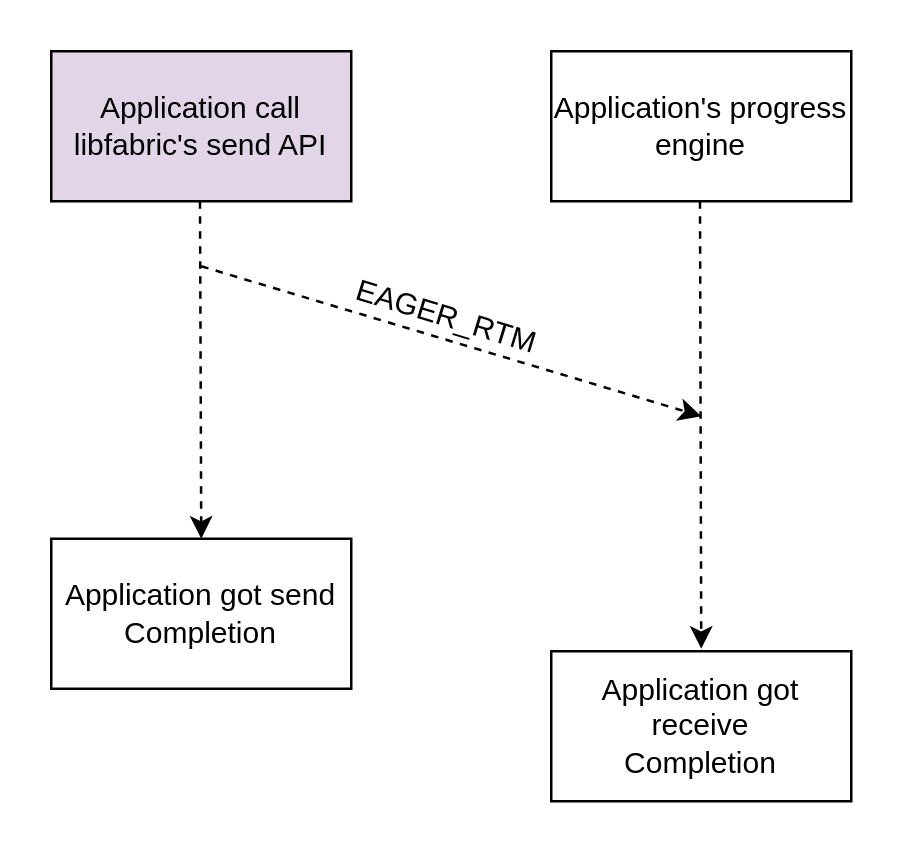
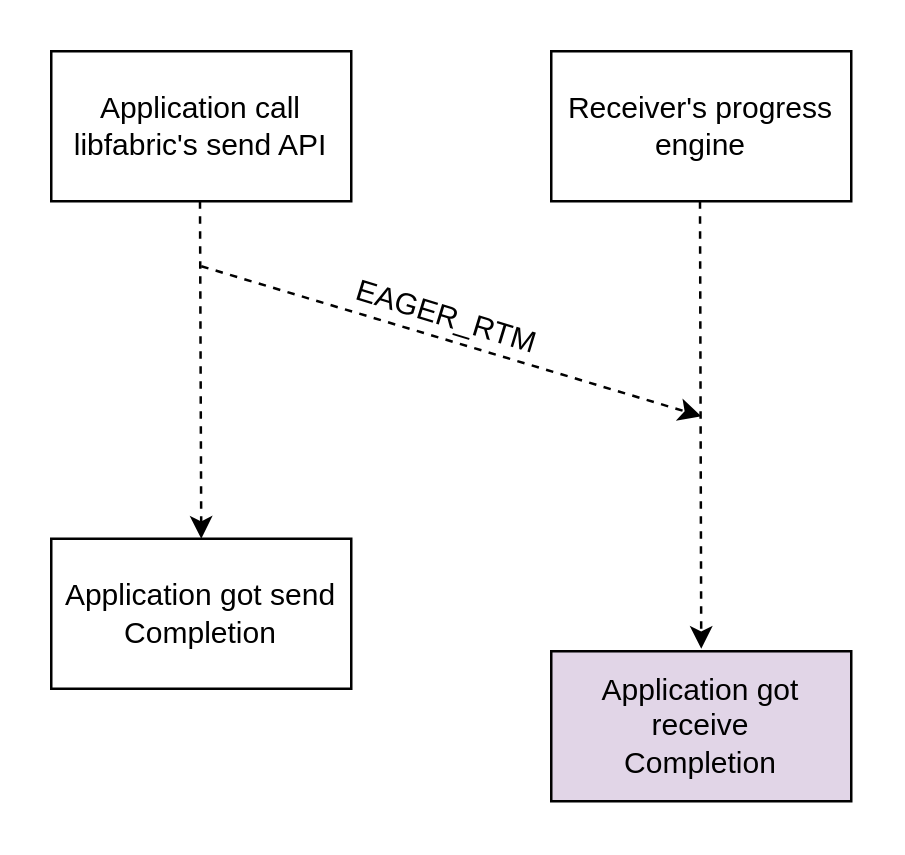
node "Application call libfabric's send API": fillcolor #e1d5e7 -> #ffffff
node "Application's progress engine": label "Application's progress engine" -> "Receiver's progress engine"
node "Application got receive Completion": fillcolor #ffffff -> #e1d5e7
